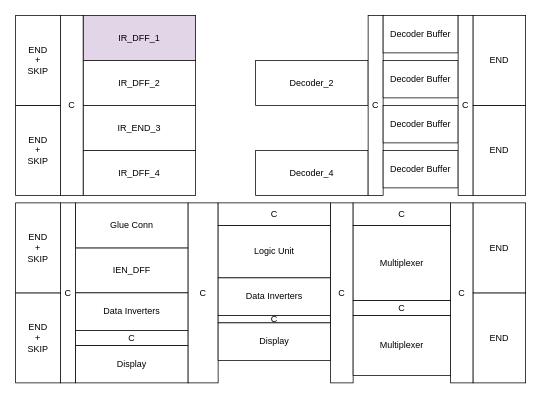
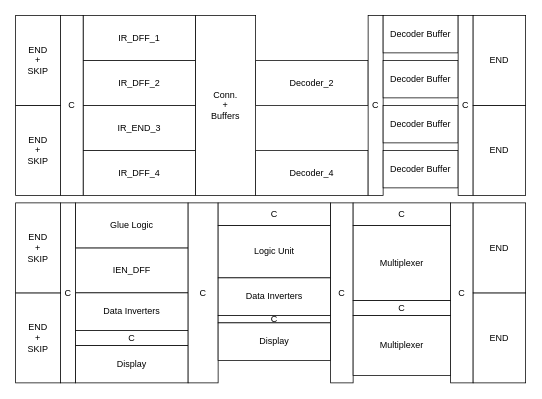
node "IR_DFF_1": fillcolor #e1d5e7 -> #ffffff
node "Conn. + Buffers": added
node "Glue Conn": label "Glue Conn" -> "Glue Logic"
